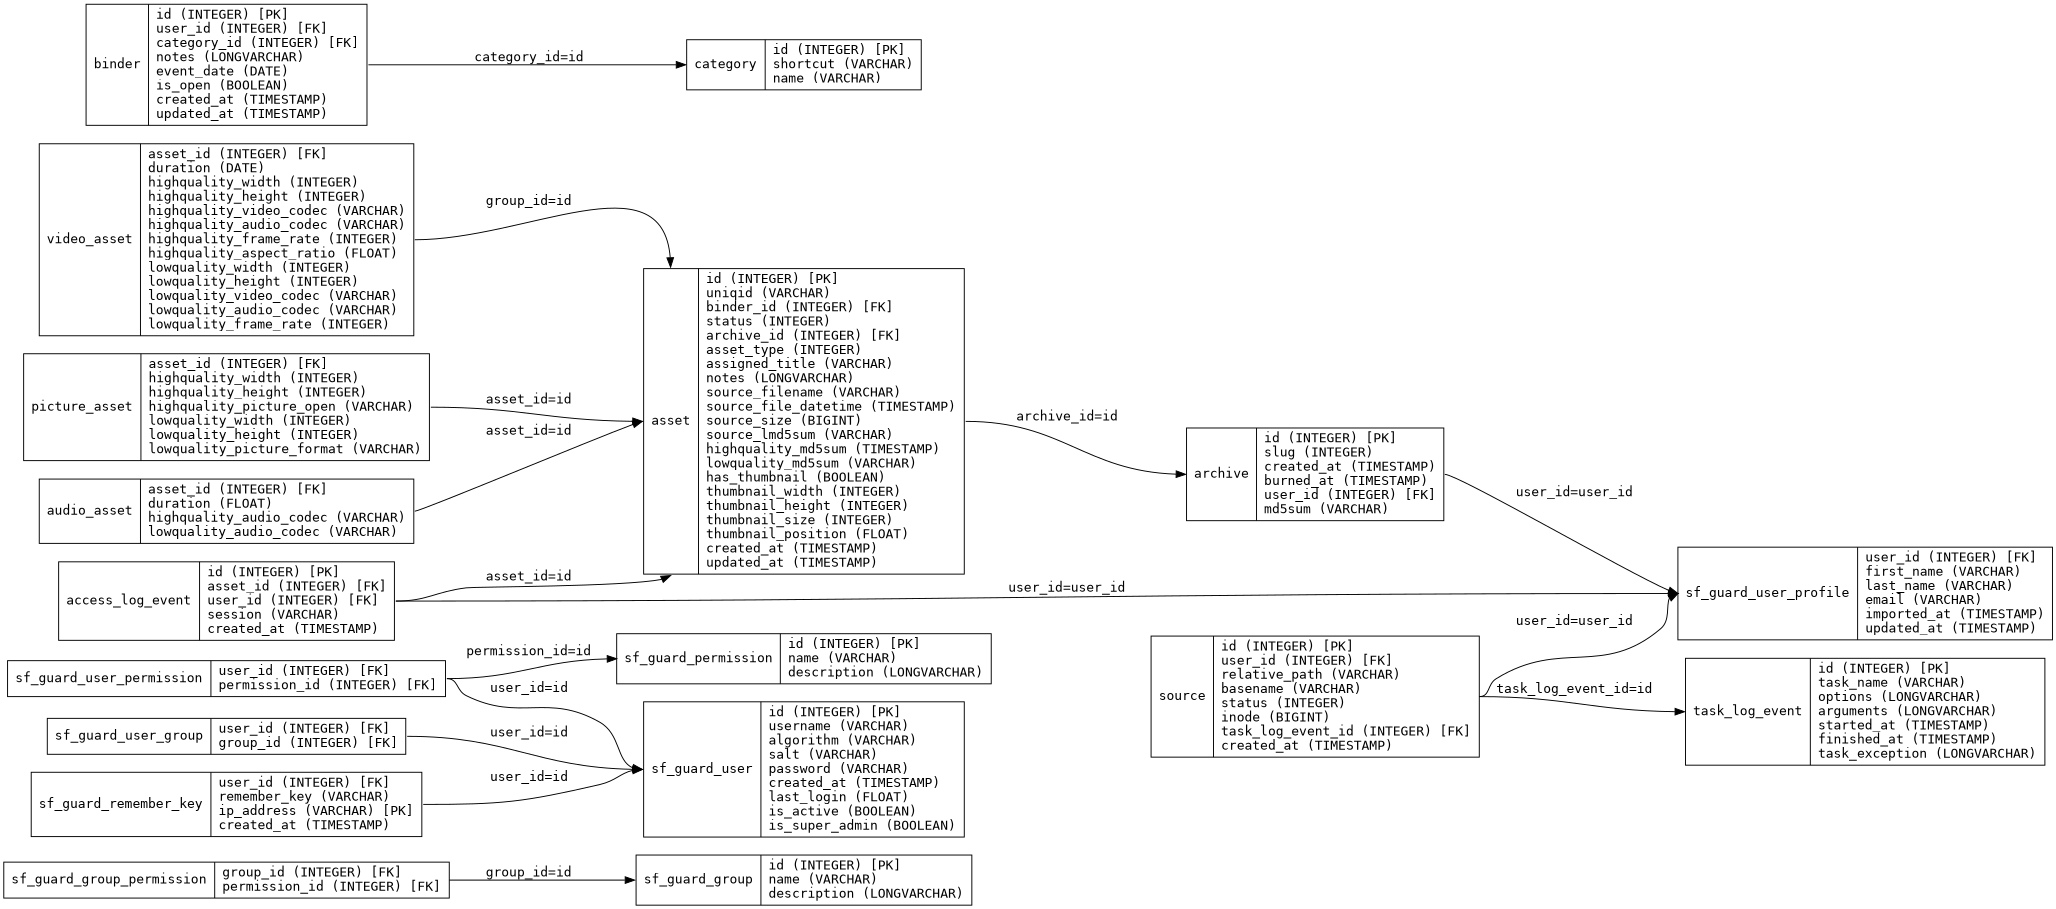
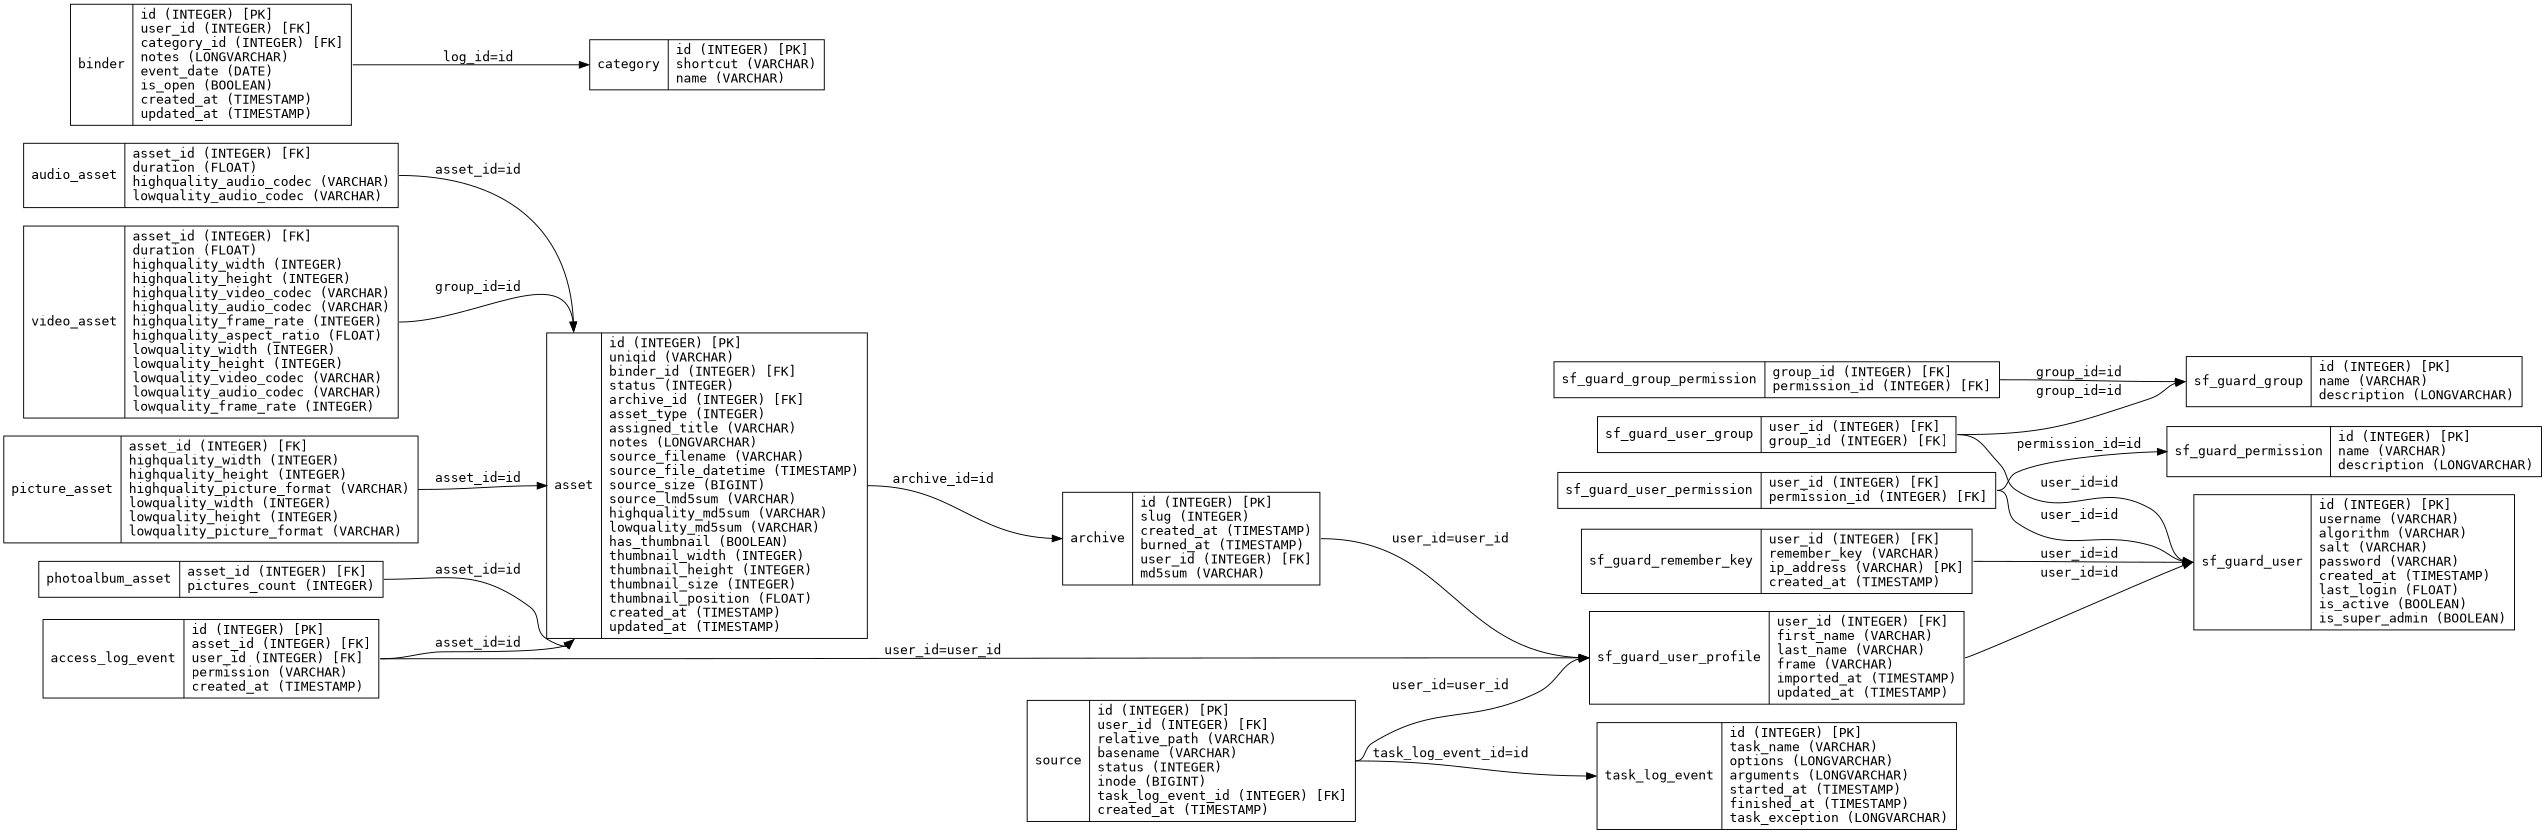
edge "binder" -> "category": label "category_id=id " -> "log_id=id "
node "video_asset": text "duration (DATE)" -> "duration (FLOAT)"
node "picture_asset": text "highquality_picture_open (VARCHAR)" -> "highquality_picture_format (VARCHAR)"
edge "sf_guard_user_group" -> "sf_guard_group": added, label "group_id=id"
node "asset": text "highquality_md5sum (TIMESTAMP)" -> "highquality_md5sum (VARCHAR)"
node "photoalbum_asset": added
node "sf_guard_user_profile": text "email (VARCHAR)" -> "frame (VARCHAR)"
edge "sf_guard_user_profile" -> "sf_guard_user": added, label "user_id=id"
node "access_log_event": text "session (VARCHAR)" -> "permission (VARCHAR)"
